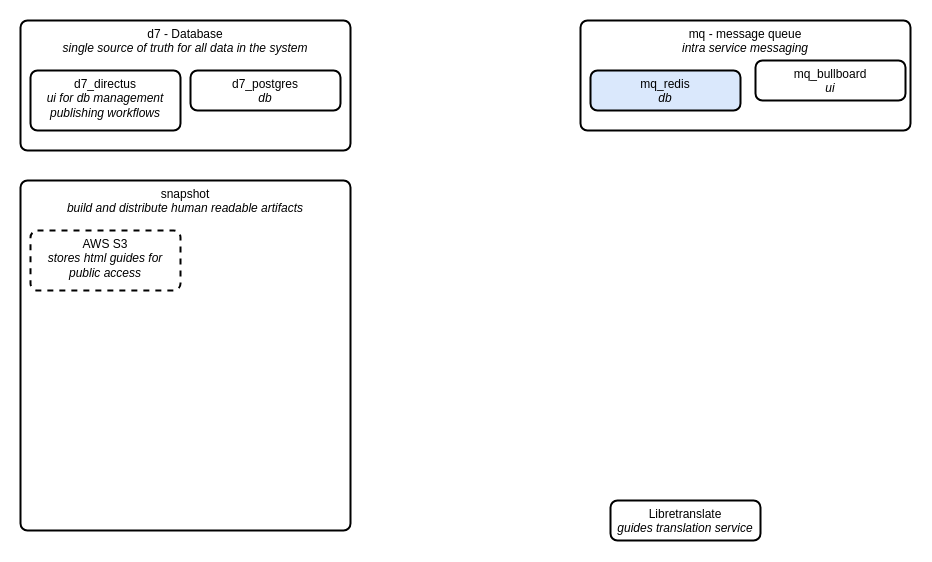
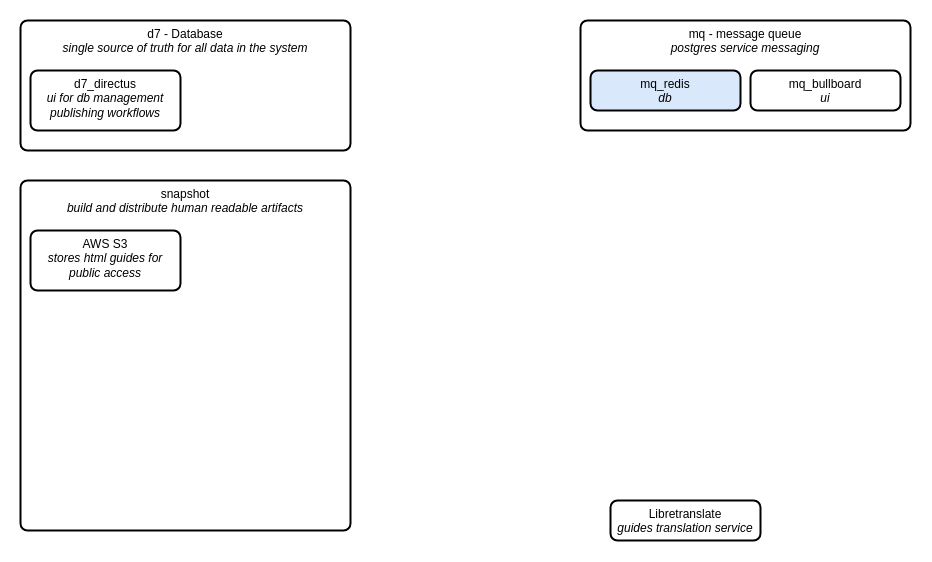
node "mq - message queue intra service messaging": label "mq - message queue intra service messaging" -> "mq - message queue postgres service messaging"
node "mq_bullboard ui": moved (831, 81) -> (826, 91)
node "d7_postgres db": removed
node "AWS S3 stores html guides for public access": style dashed -> solid
